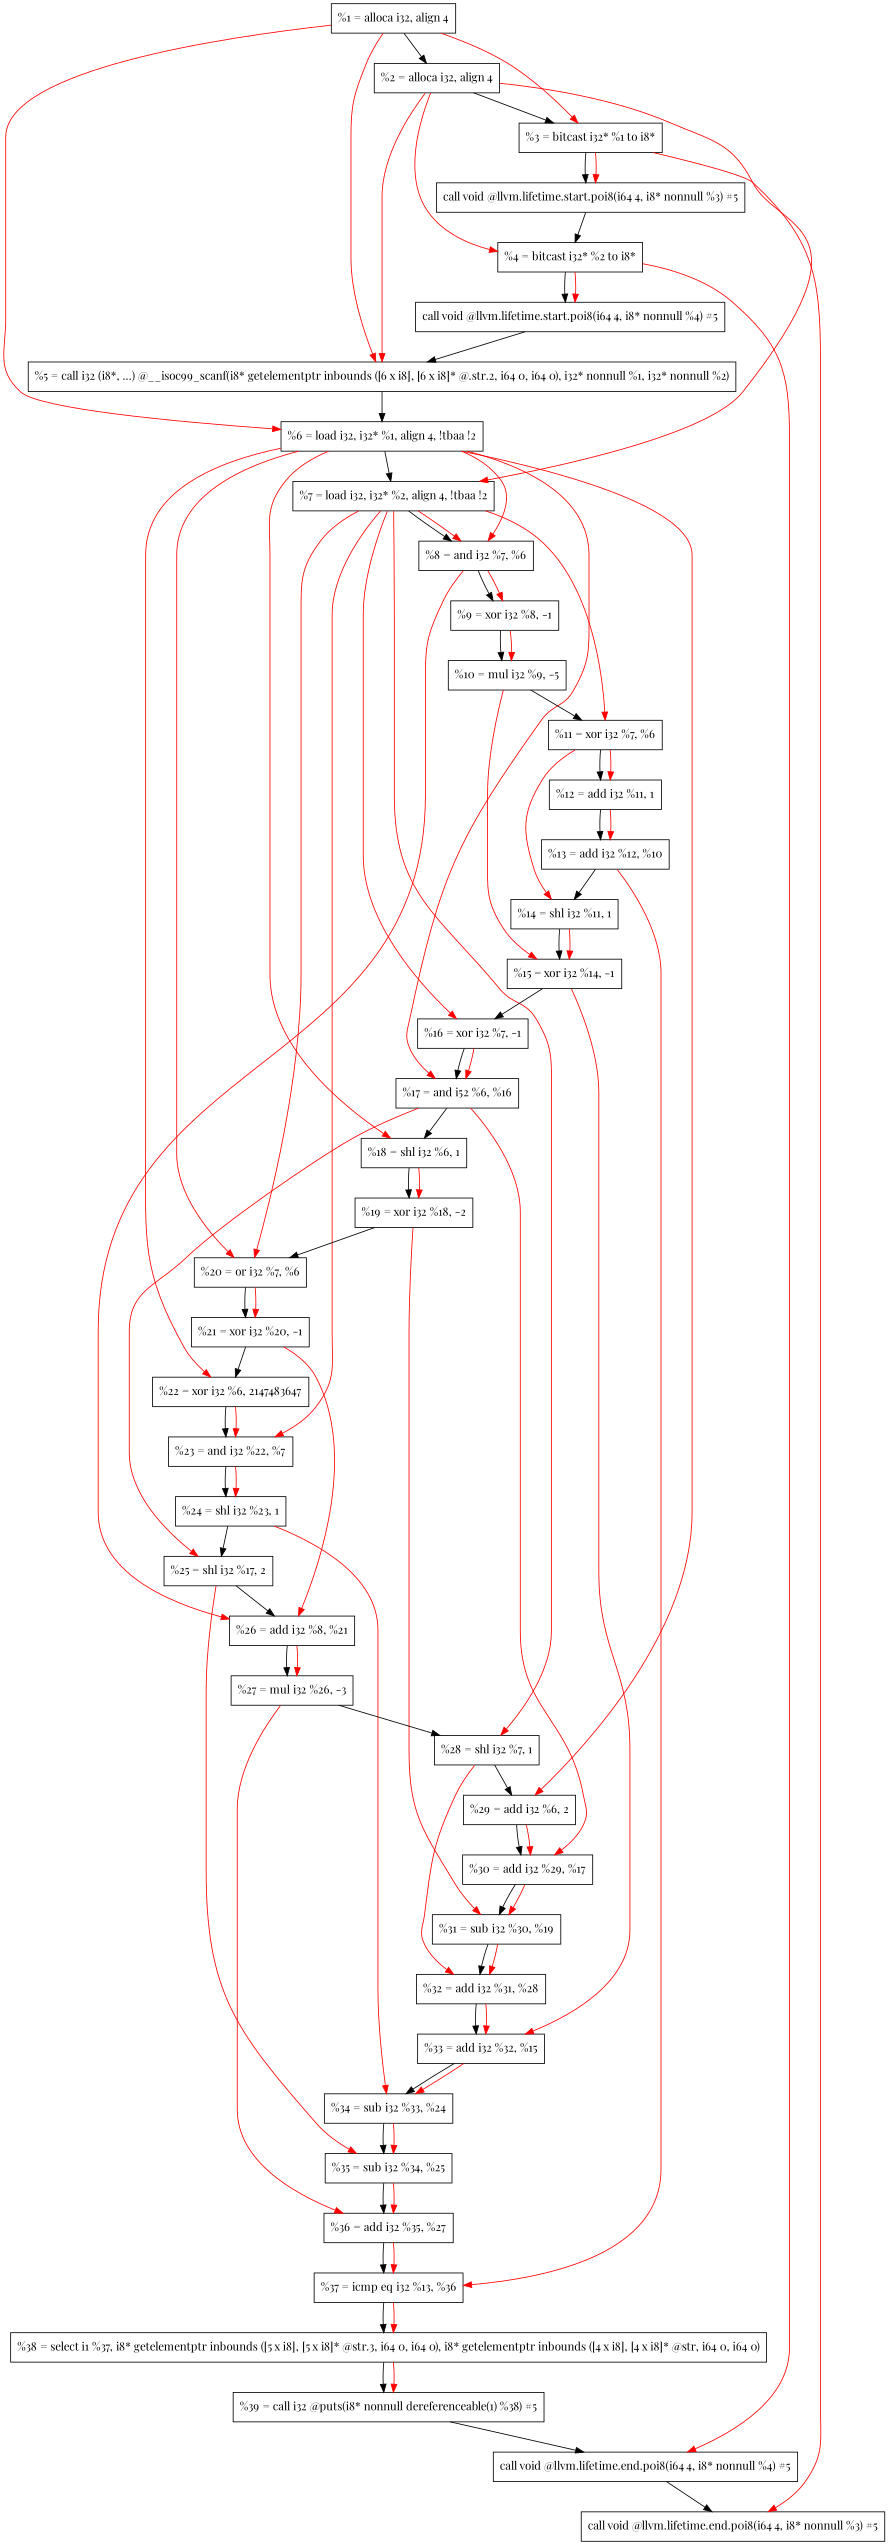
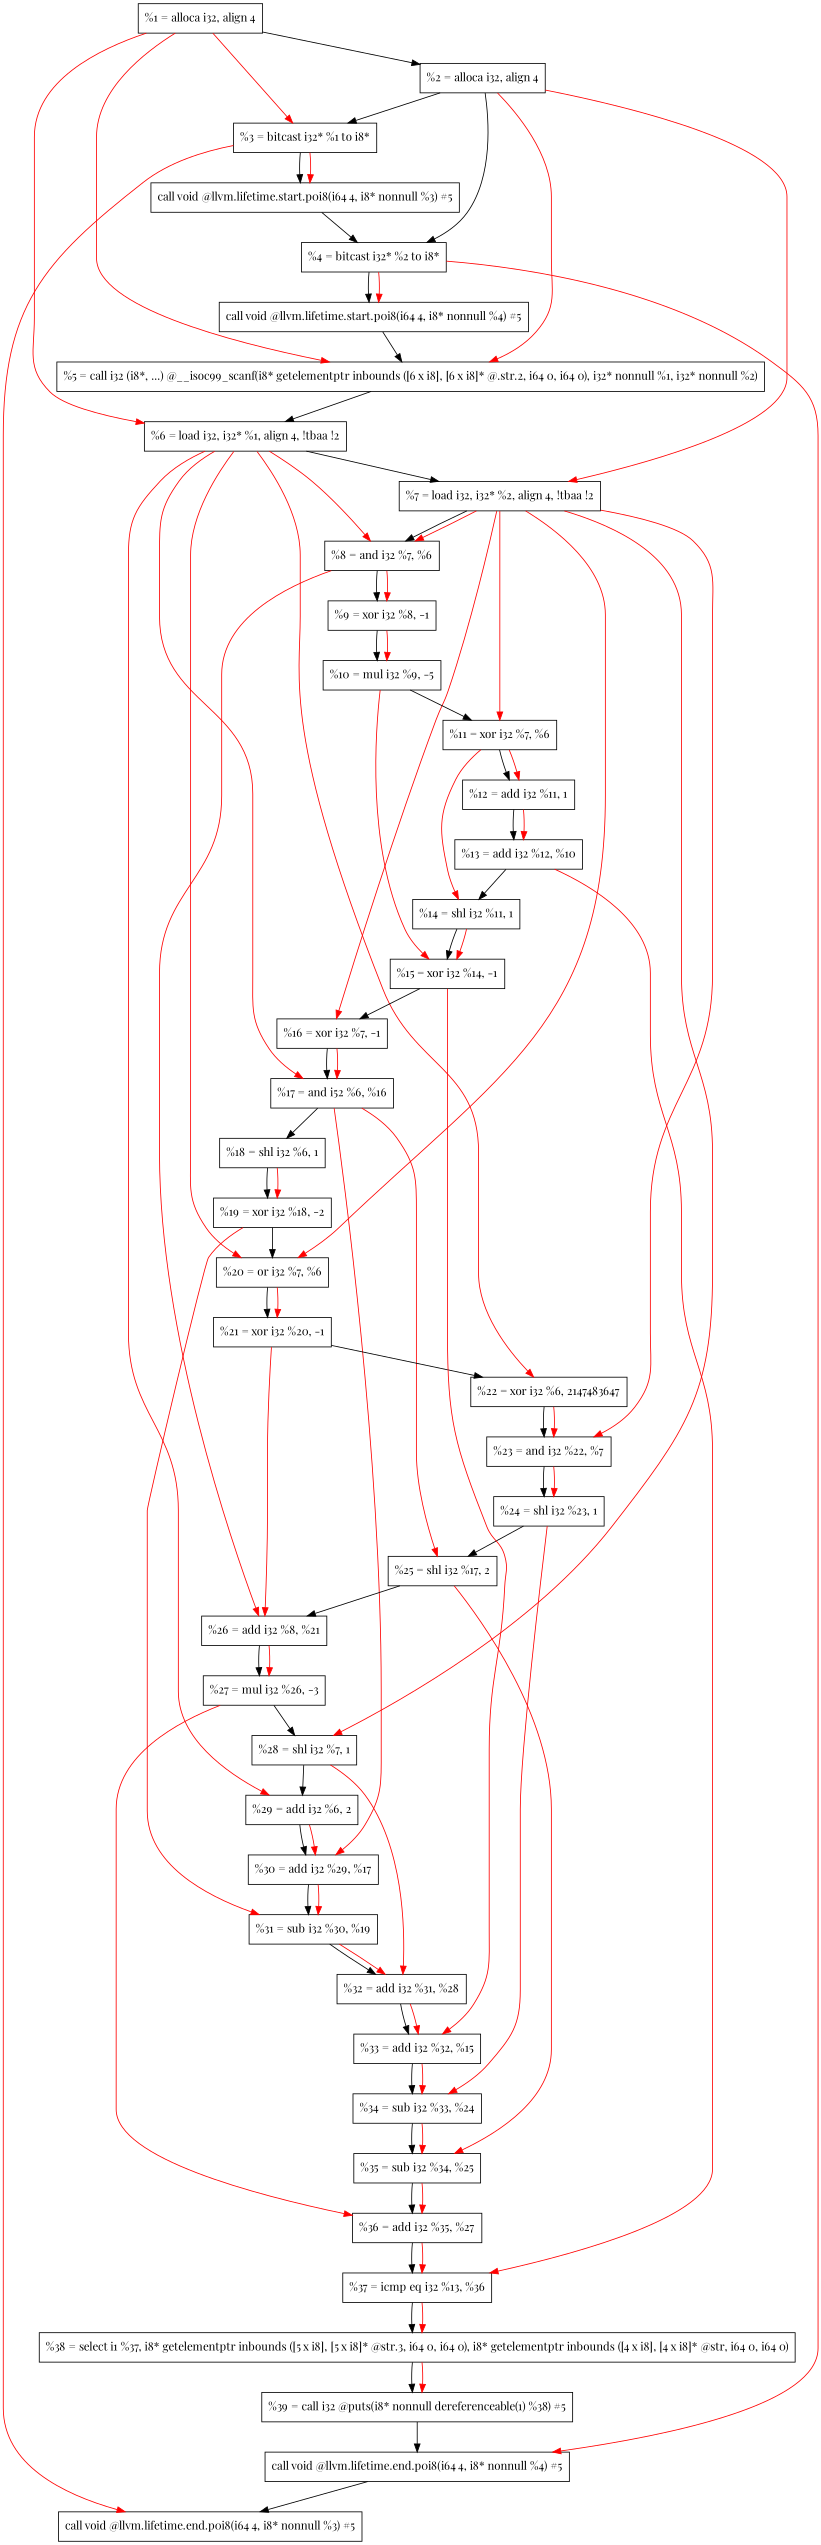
edge "%2 = alloca i32, align 4" -> "%4 = bitcast i32* %2 to i8*": color red -> black
edge "%6 = load i32, i32* %1, align 4, !tbaa !2" -> "%18 = shl i32 %6, 1": removed
